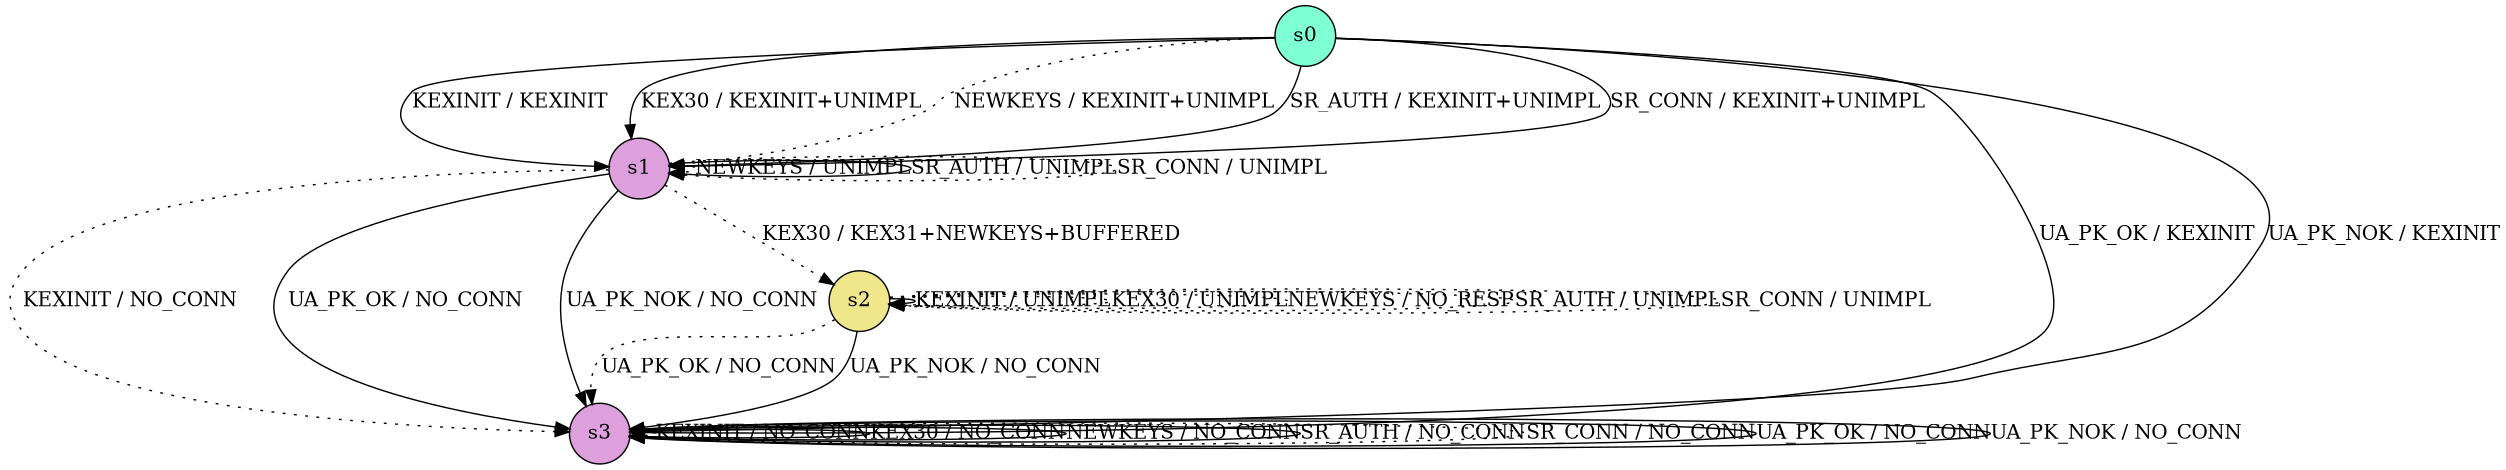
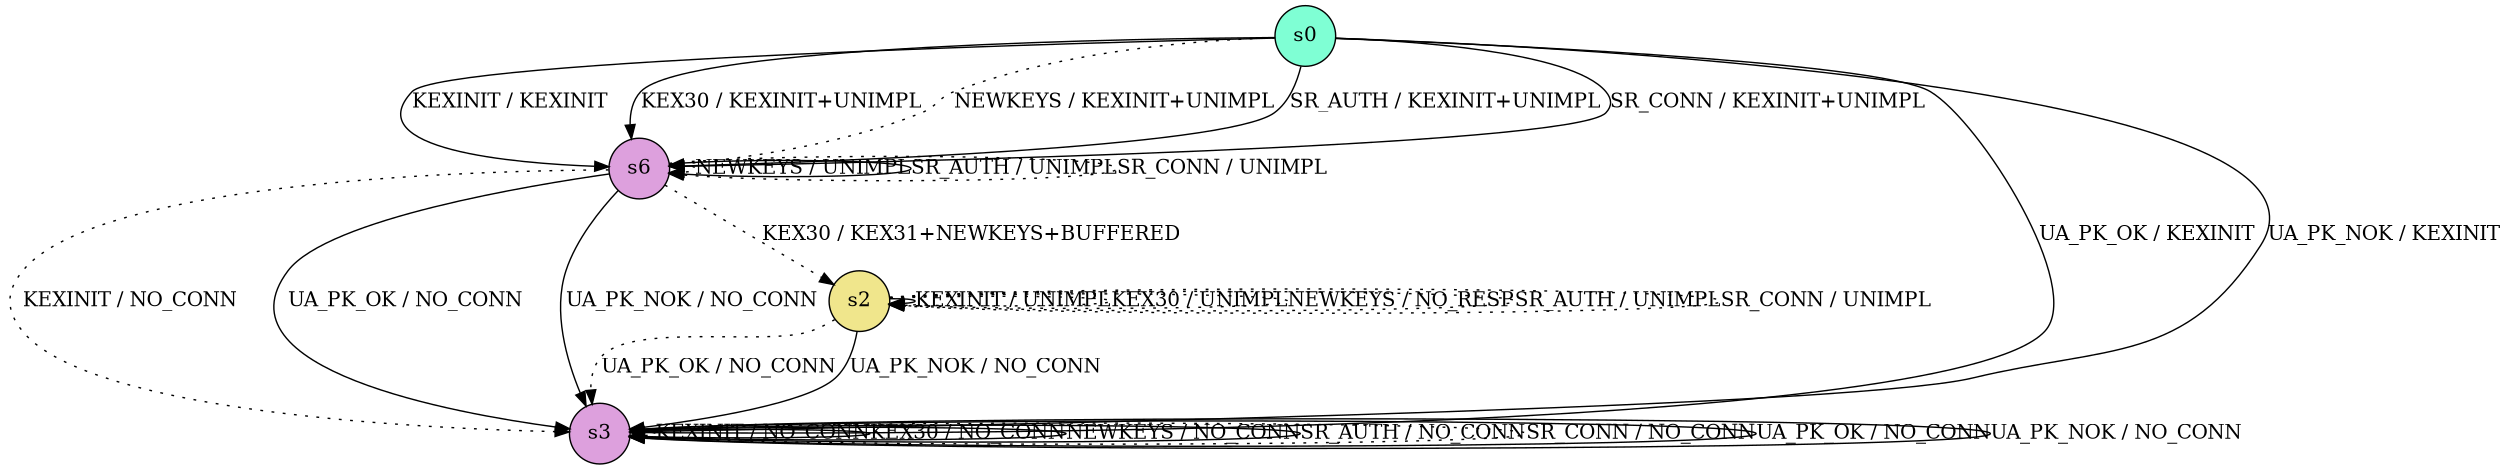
node "s1": label "s1" -> "s6"
